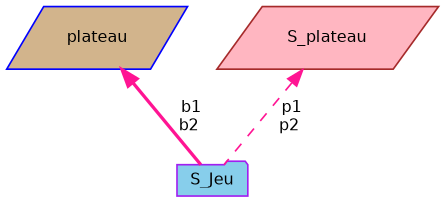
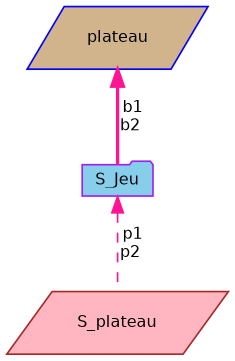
edge "S_Jeu" -> "S_plateau": reversed
